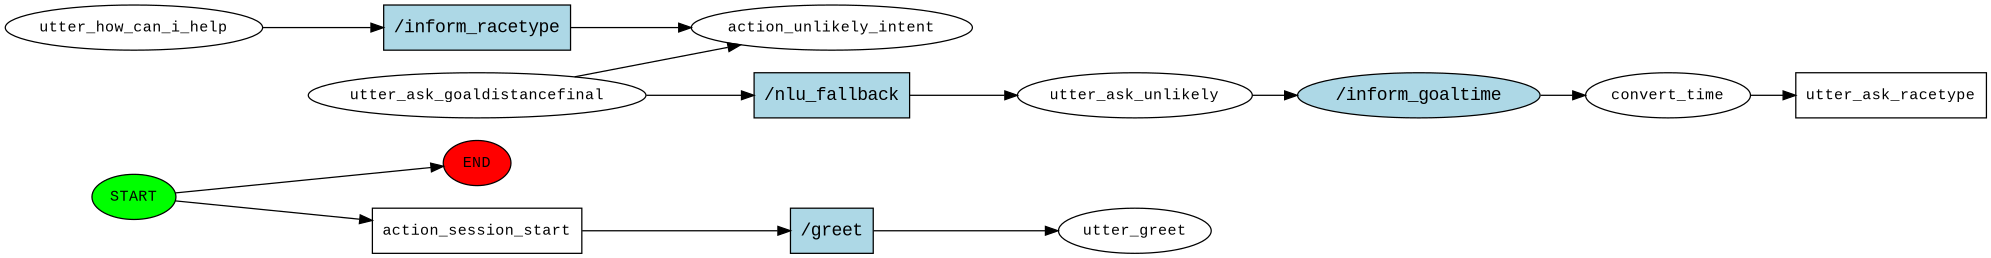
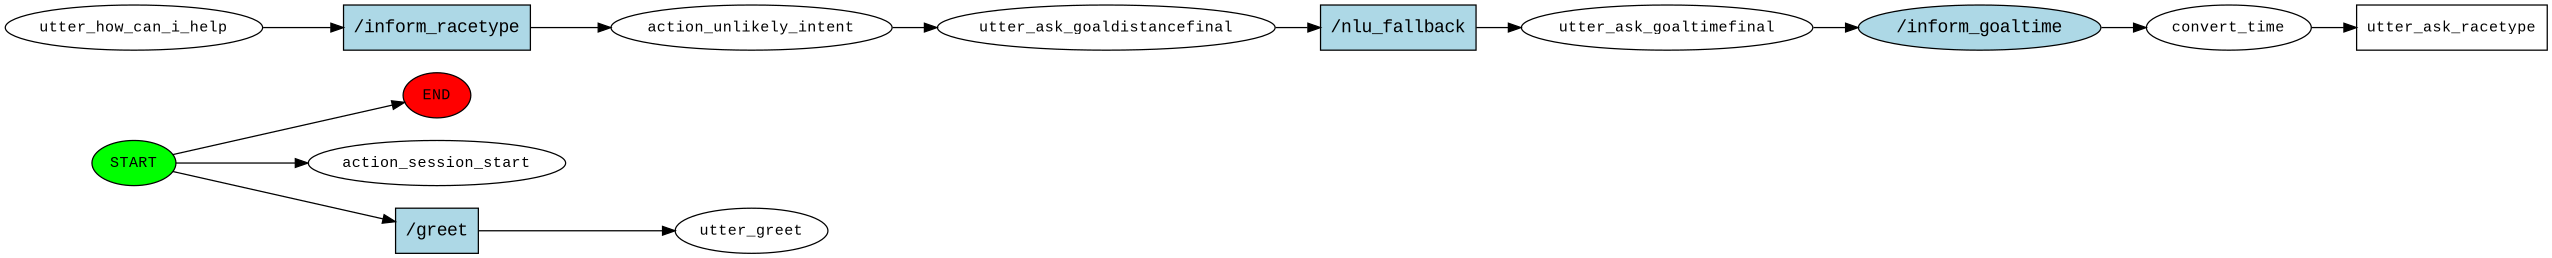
edge "utter_ask_goaldistancefinal" -> "action_unlikely_intent": reversed
node "utter_ask_unlikely": label "utter_ask_unlikely" -> "utter_ask_goaltimefinal"
node "action_session_start": shape box -> ellipse
edge "action_session_start" -> "/greet": now "START" -> "/greet"
